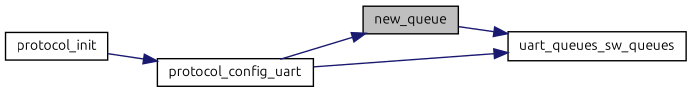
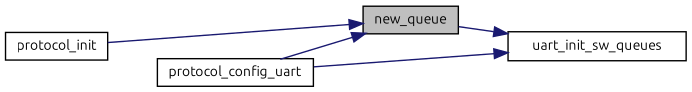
node "uart_queues_sw_queues": label "uart_queues_sw_queues" -> "uart_init_sw_queues"
edge "protocol_init" -> "protocol_config_uart": now "protocol_init" -> "new_queue"
